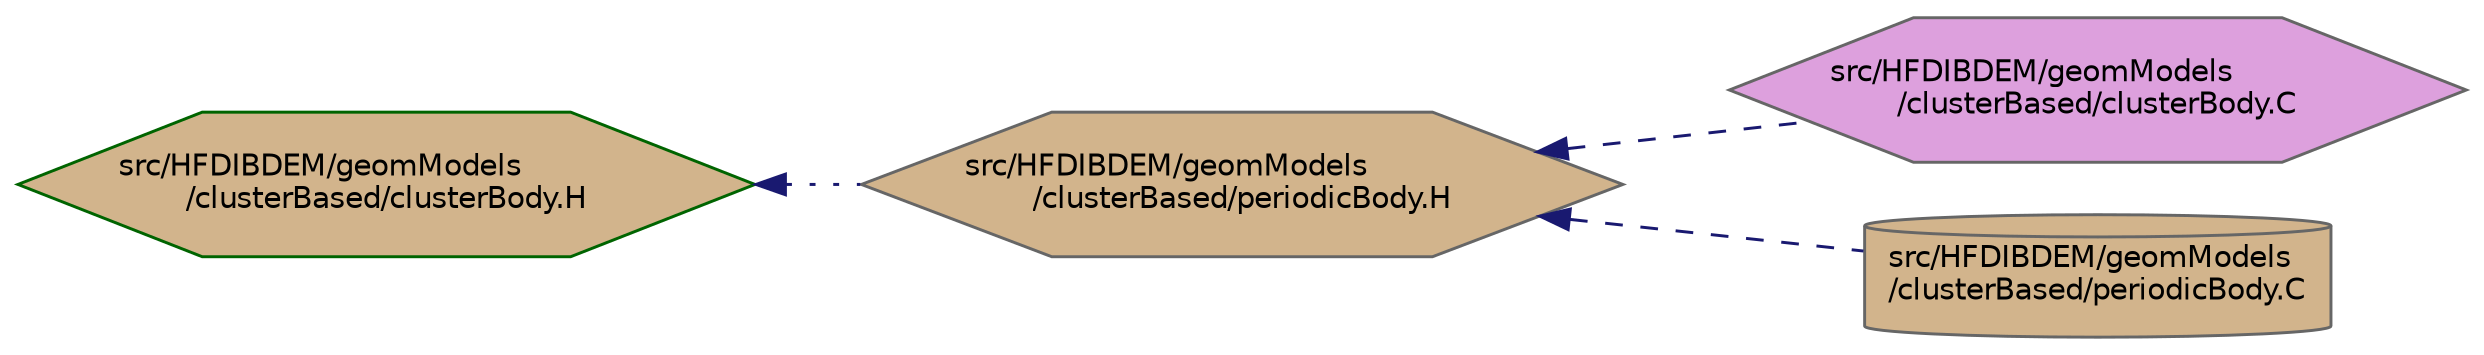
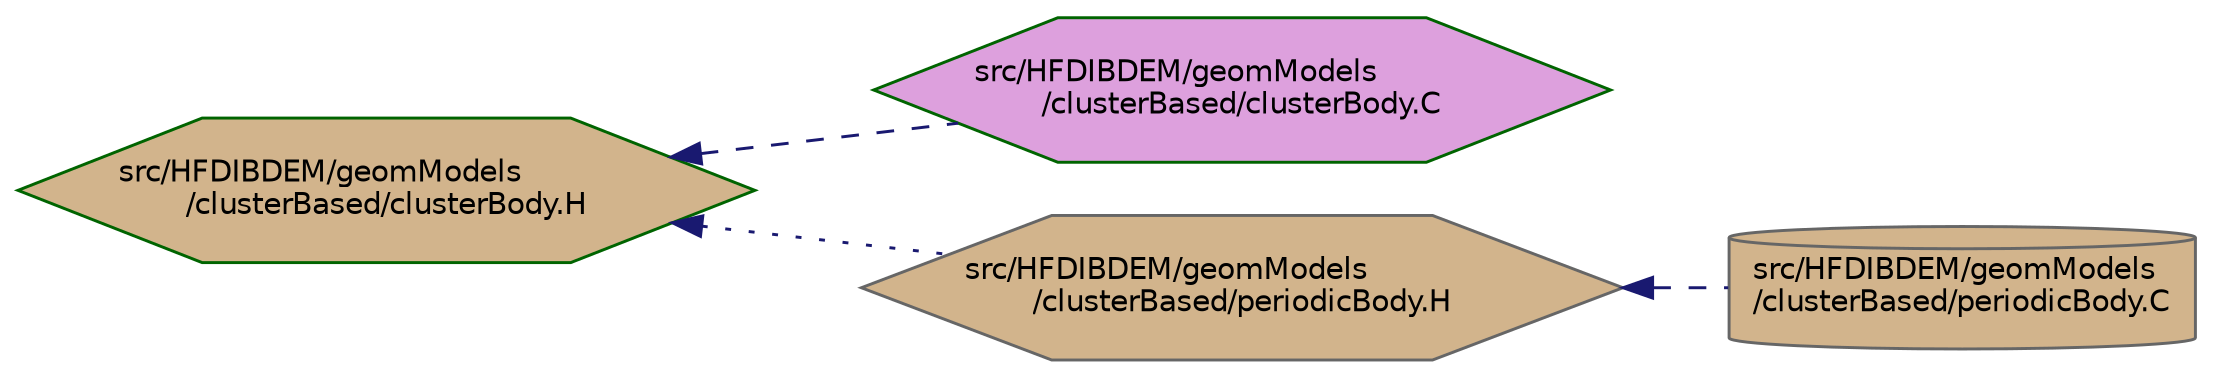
node "src/HFDIBDEM/geomModels /clusterBased/clusterBody.C": color gray40 -> darkgreen
edge "src/HFDIBDEM/geomModels /clusterBased/clusterBody.C" -> "src/HFDIBDEM/geomModels /clusterBased/periodicBody.H": now "src/HFDIBDEM/geomModels /clusterBased/clusterBody.C" -> "src/HFDIBDEM/geomModels /clusterBased/clusterBody.H"
